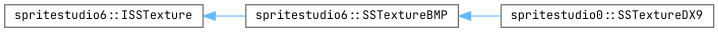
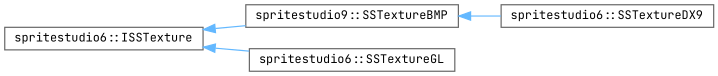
node "spritestudio6::SSTextureBMP": label "spritestudio6::SSTextureBMP" -> "spritestudio9::SSTextureBMP"
node "spritestudio0::SSTextureDX9": label "spritestudio0::SSTextureDX9" -> "spritestudio6::SSTextureDX9"
node "spritestudio6::SSTextureGL": added
